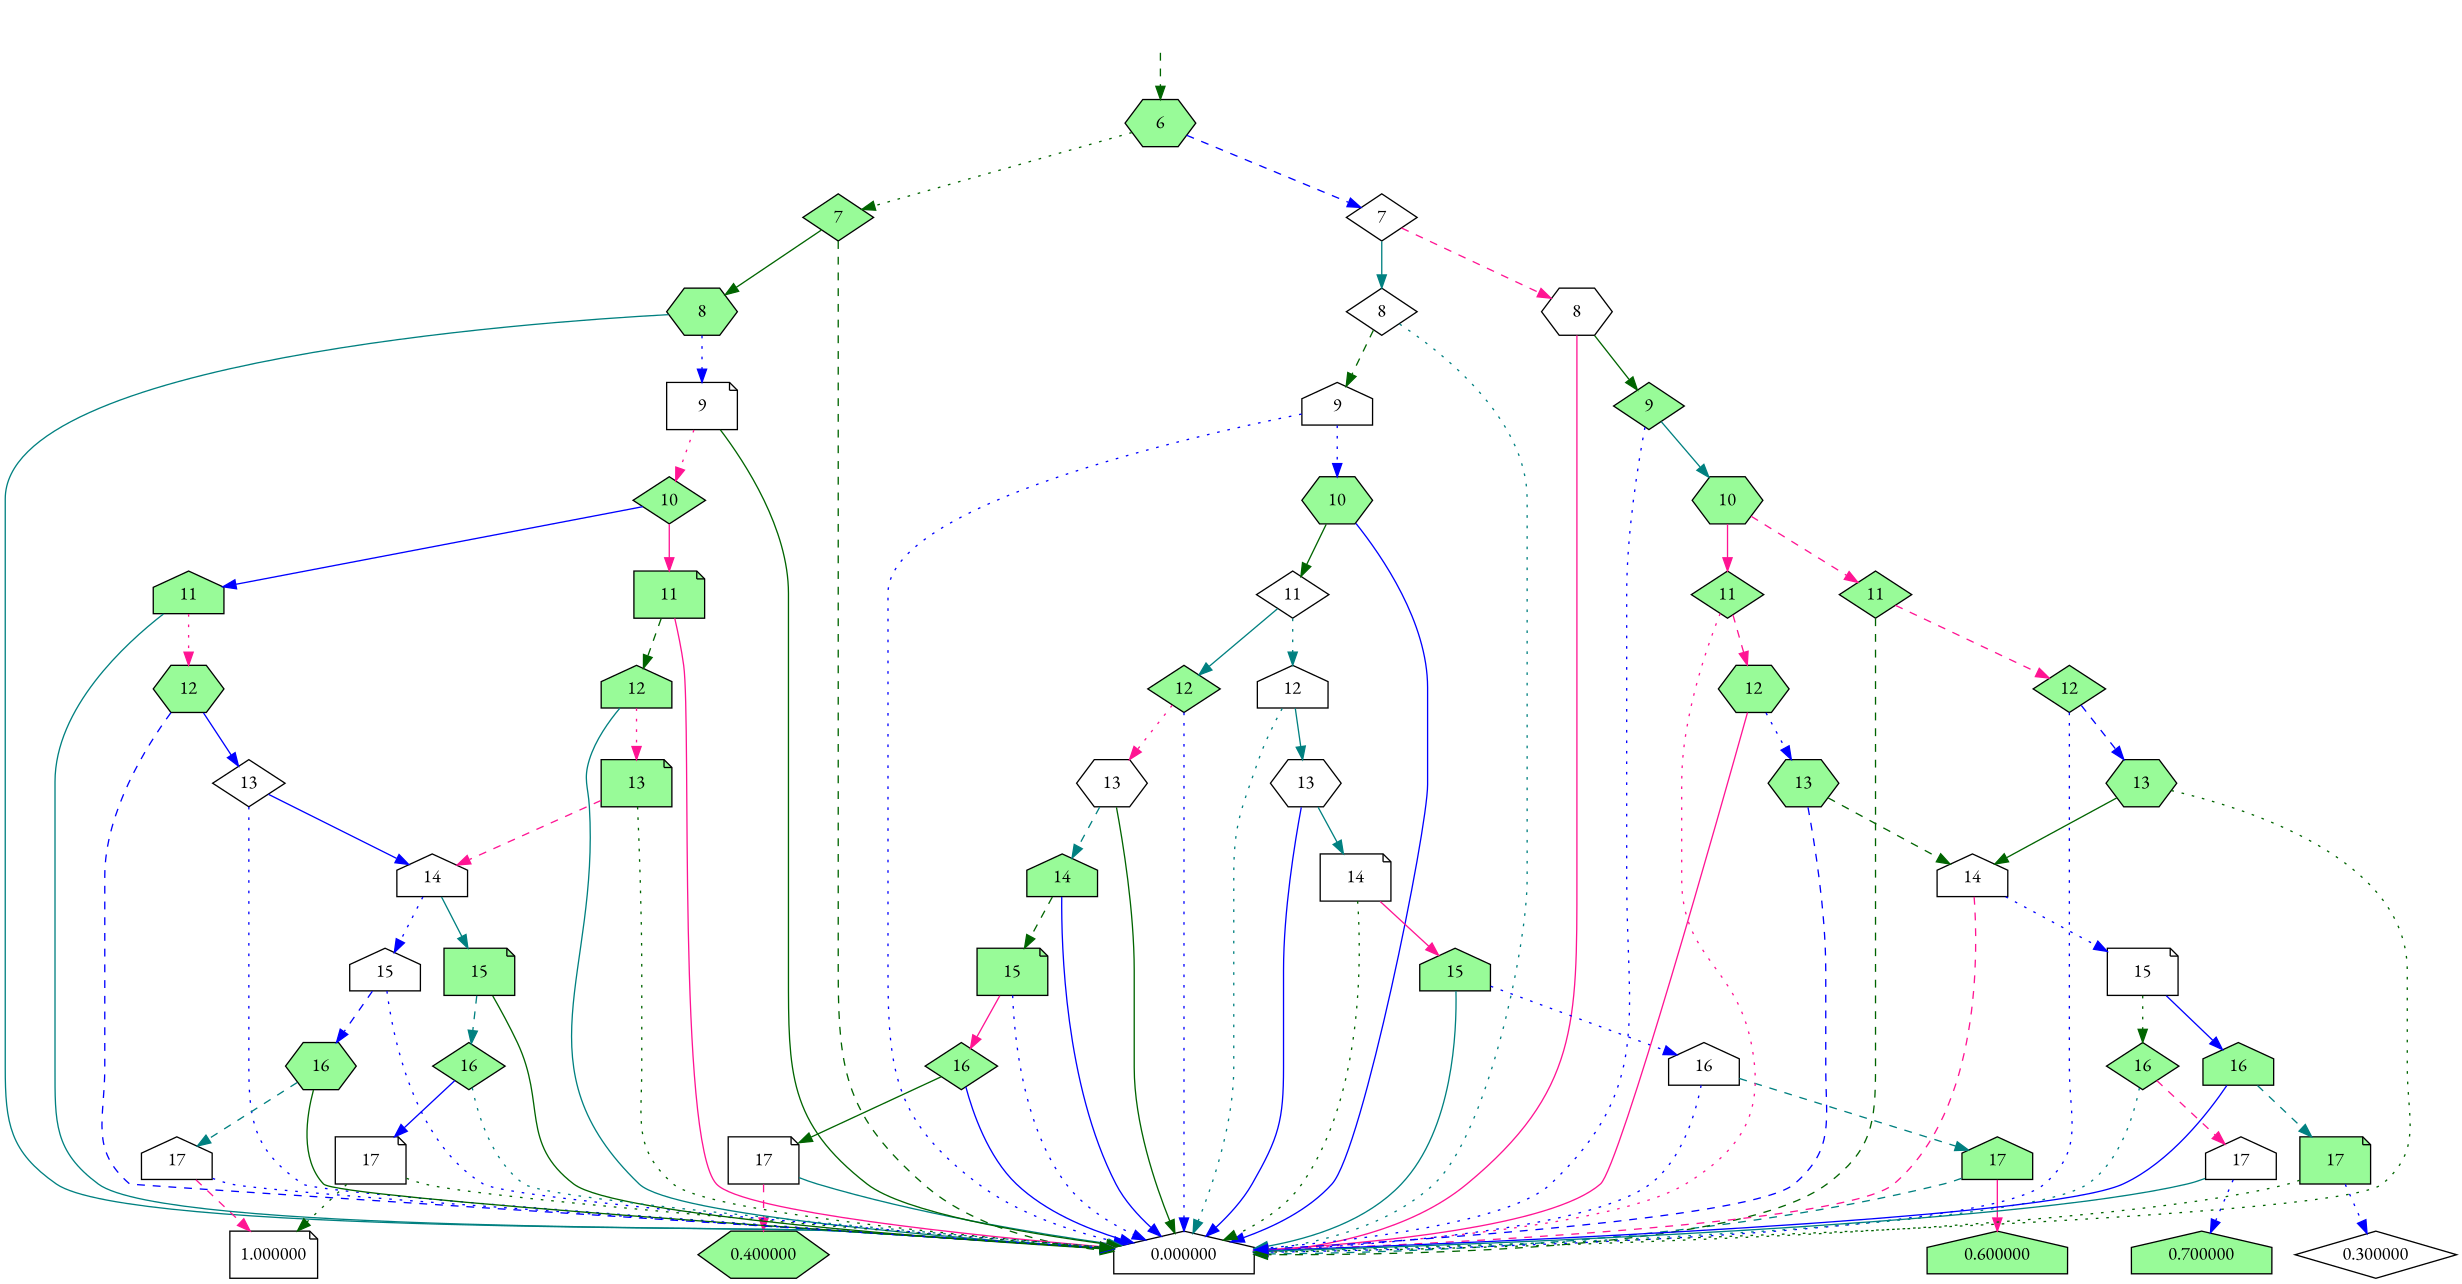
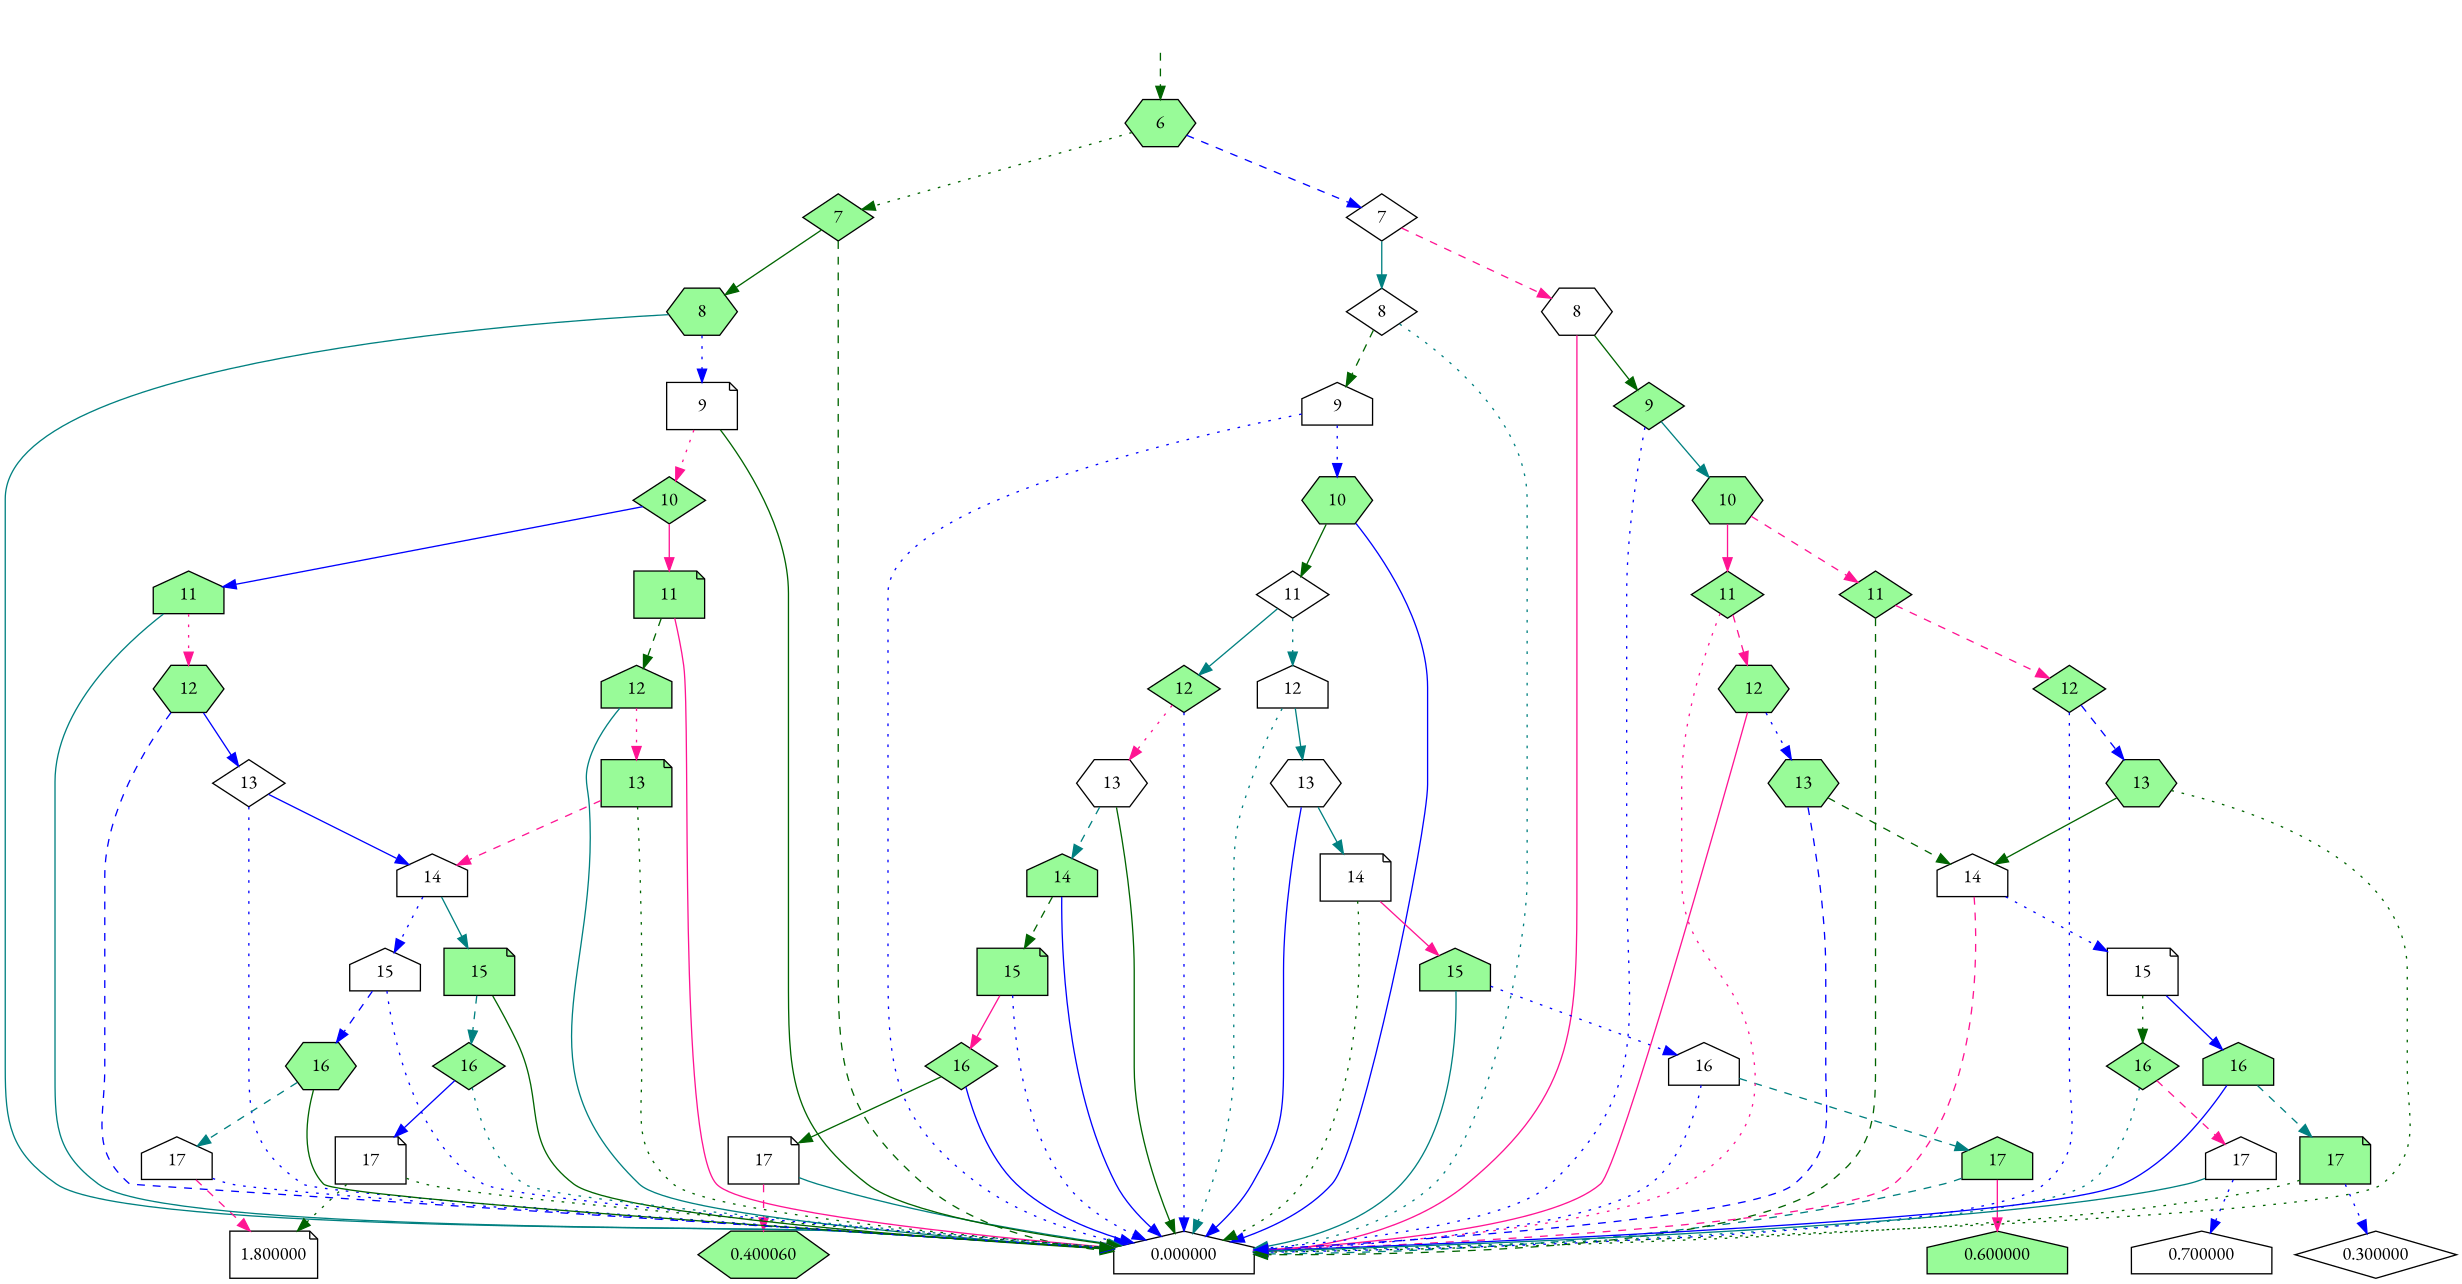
node "1.000000": label "1.000000" -> "1.800000"
node "0.400000": label "0.400000" -> "0.400060"
node "0.700000": fillcolor palegreen -> white
